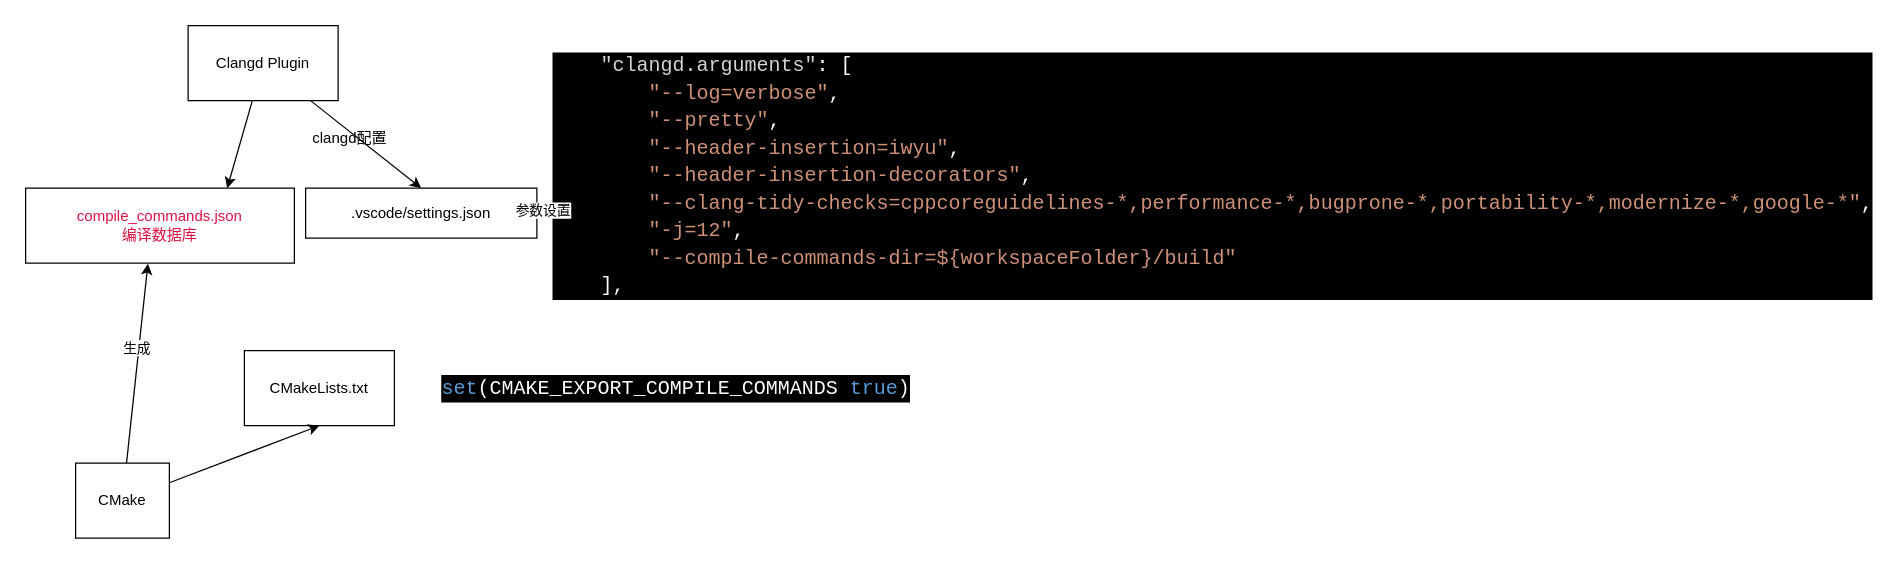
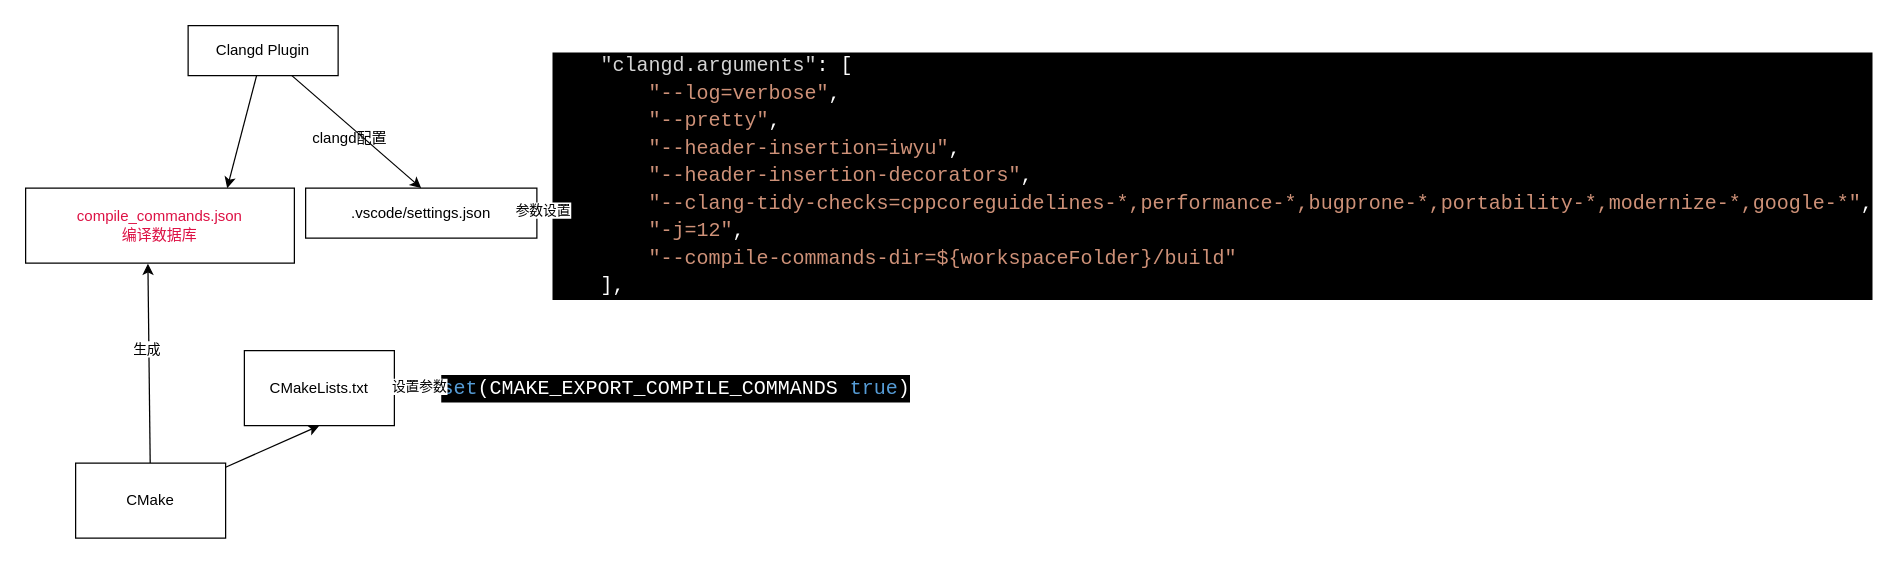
node "Clangd Plugin": size 150x75 -> 150x50
edge "CMakeLists.txt" -- "set(CMAKE_EXPORT_COMPILE_COMMANDS true)": added, label "设置参数"
node "CMake": size 94x75 -> 150x75
